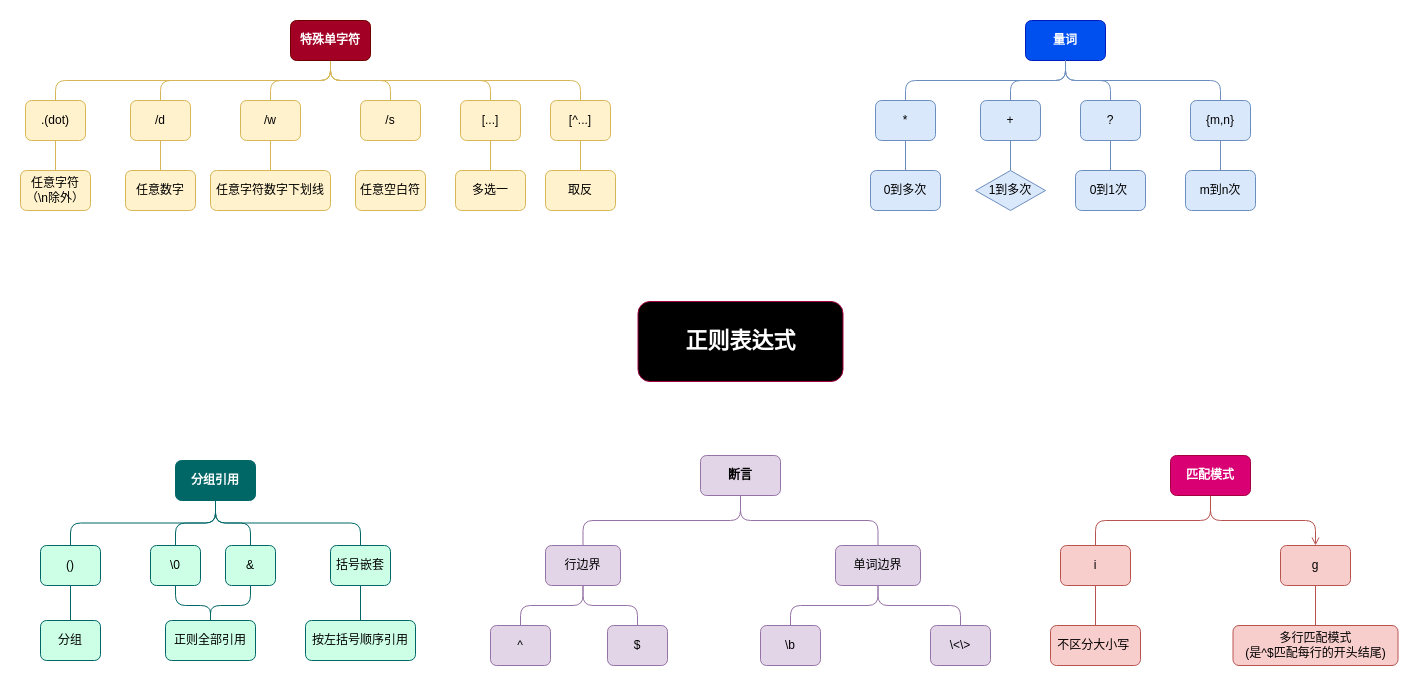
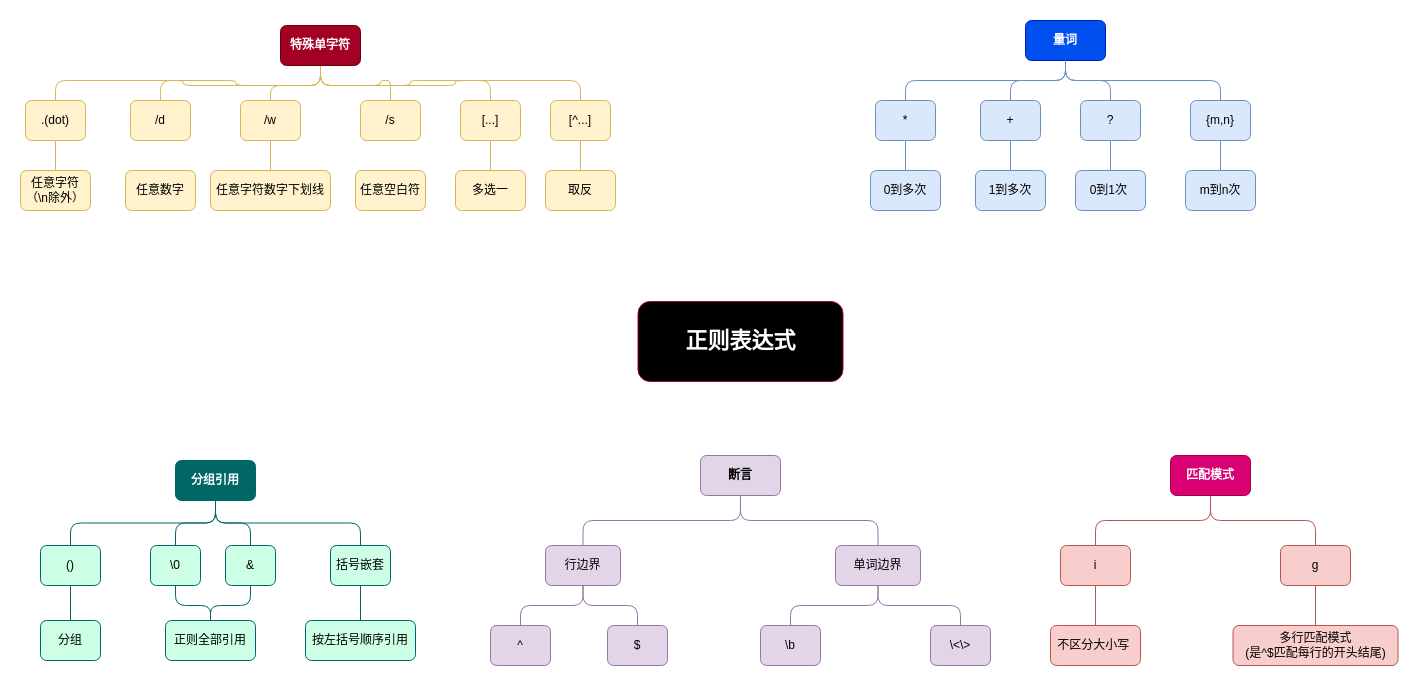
node "特殊单字符": moved (331, 41) -> (321, 46)
edge "/d" -- "任意数字": removed
node "1到多次": shape diamond -> rounded rectangle
edge "匹配模式" -> "g": arrowhead open -> none
